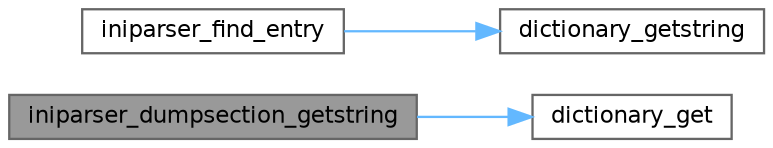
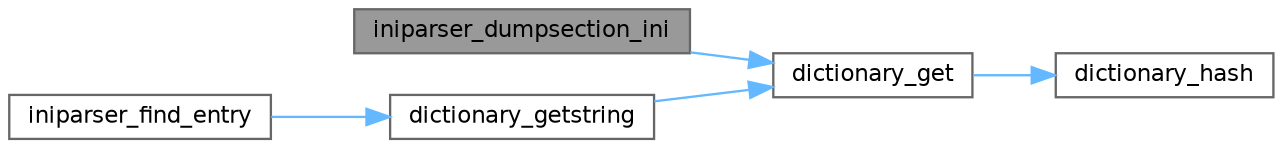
node "dictionary_hash": added
edge "dictionary_getstring" -> "dictionary_get": added
node "iniparser_dumpsection_getstring": label "iniparser_dumpsection_getstring" -> "iniparser_dumpsection_ini"
